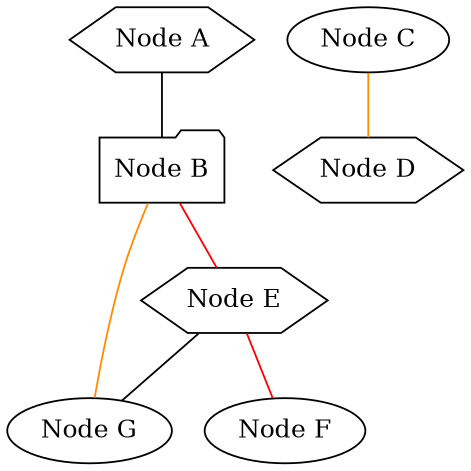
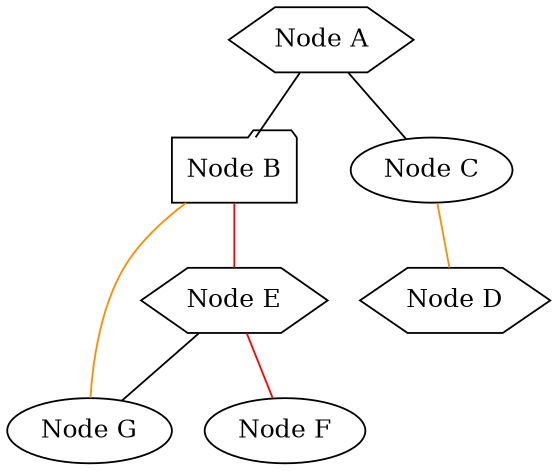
edge "Node A" -- "Node C": added
